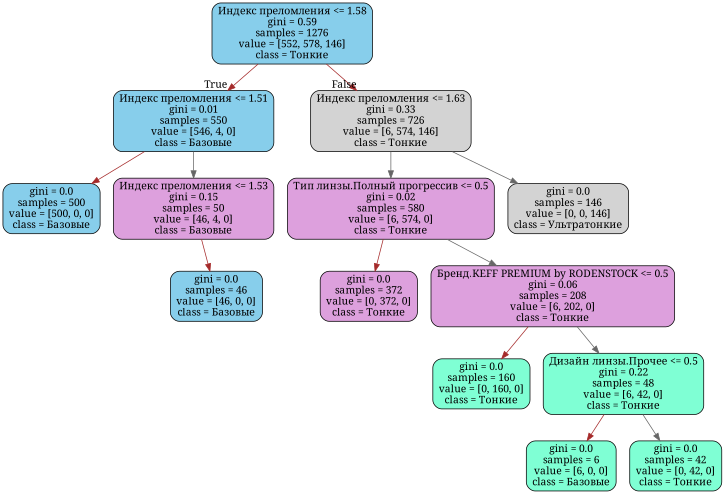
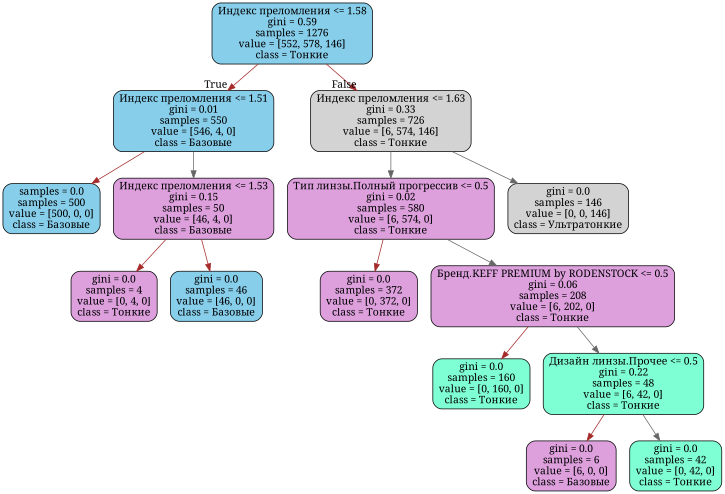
node "gini = 0.0 samples = 500 value = [500, 0, 0] class = Базовые": label "gini = 0.0 samples = 500 value = [500, 0, 0] class = Базовые" -> "samples = 0.0 samples = 500 value = [500, 0, 0] class = Базовые"
node "gini = 0.0 samples = 4 value = [0, 4, 0] class = Тонкие": added
node "gini = 0.0 samples = 6 value = [6, 0, 0] class = Базовые": fillcolor aquamarine -> plum
